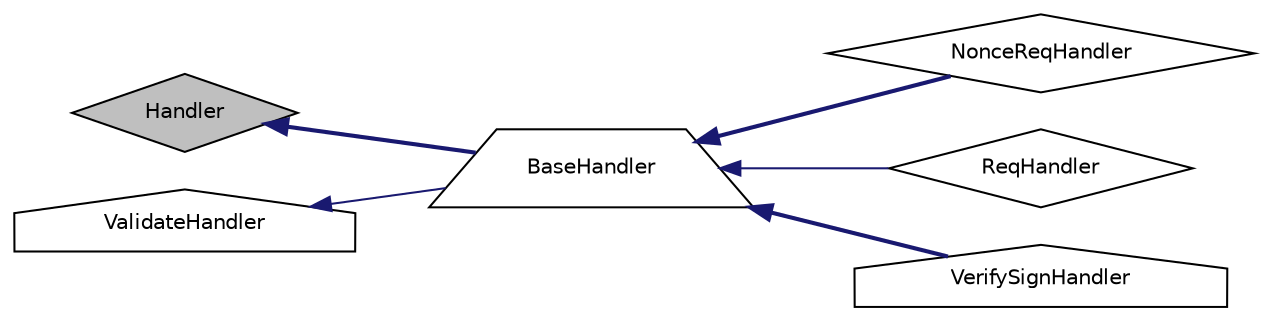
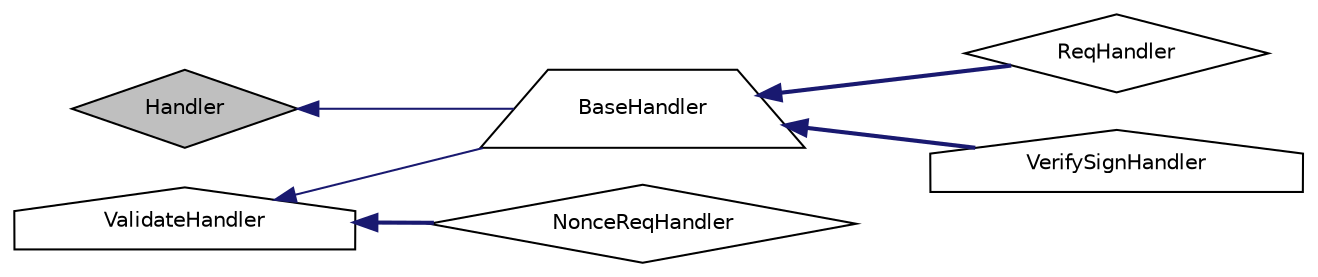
edge "NonceReqHandler" -> "BaseHandler": now "NonceReqHandler" -> "ValidateHandler"
edge "BaseHandler" -> "Handler": style bold -> solid
edge "ReqHandler" -> "BaseHandler": style solid -> bold
